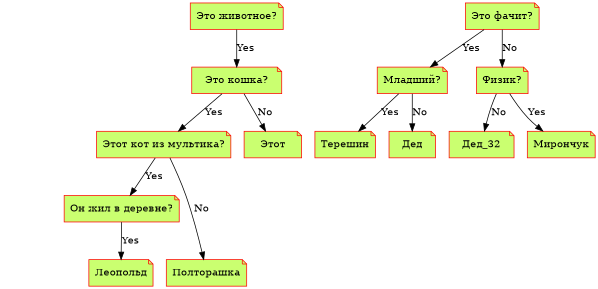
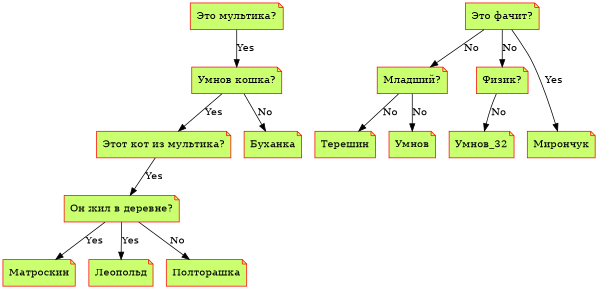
node "Это животное?": label "Это животное?" -> "Это мультика?"
edge "Это фачит?" -> "Младший?": label "Yes" -> "No"
node "Это кошка?": label "Это кошка?" -> "Умнов кошка?"
edge "Физик?" -> "Мирончук": now "Это фачит?" -> "Мирончук"
edge "Младший?" -> "Терешин": label "Yes" -> "No"
node "Этот": label "Этот" -> "Буханка"
node "Дед": label "Дед" -> "Умнов"
node "Дед_32": label "Дед_32" -> "Умнов_32"
edge "Этот кот из мультика?" -> "Полторашка": now "Он жил в деревне?" -> "Полторашка"
node "Матроскин": added
